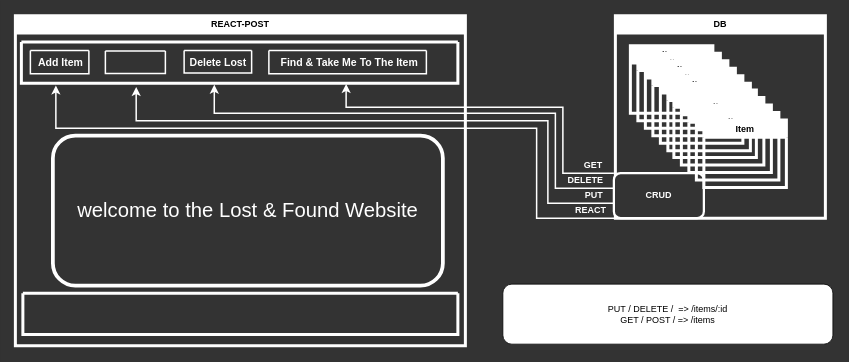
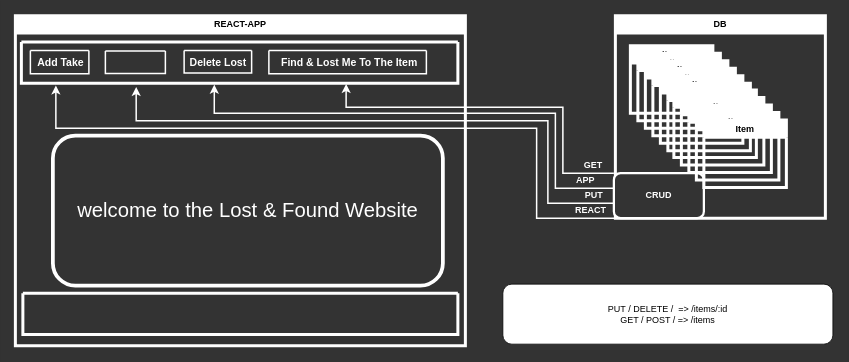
node "REACT-POST": label "REACT-POST" -> "REACT-APP"
node "Add Item": label "Add Item" -> "Add Take"
node "Find & Take Me To The Item": label "Find & Take Me To The Item" -> "Find & Lost Me To The Item"
node "DELETE": label "DELETE" -> "APP"
